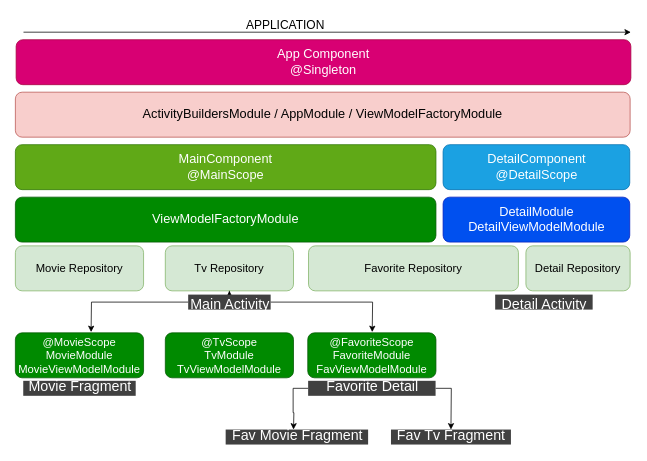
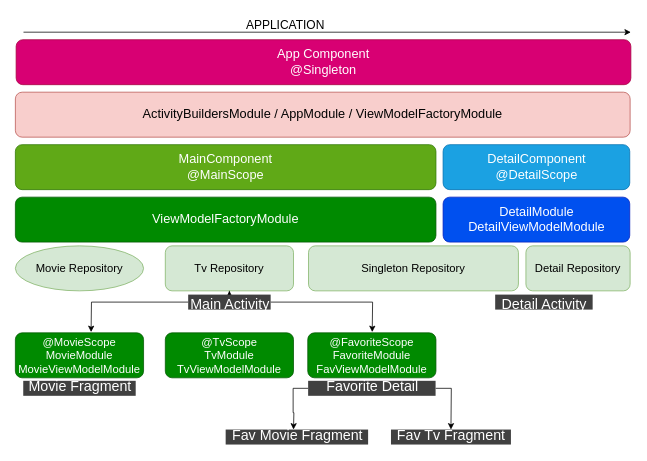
node "Movie Repository": shape rounded rectangle -> ellipse
node "Favorite Repository": label "Favorite Repository" -> "Singleton Repository"
